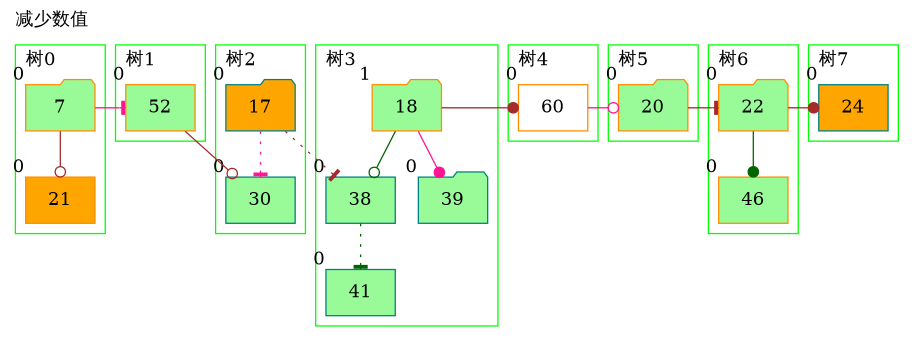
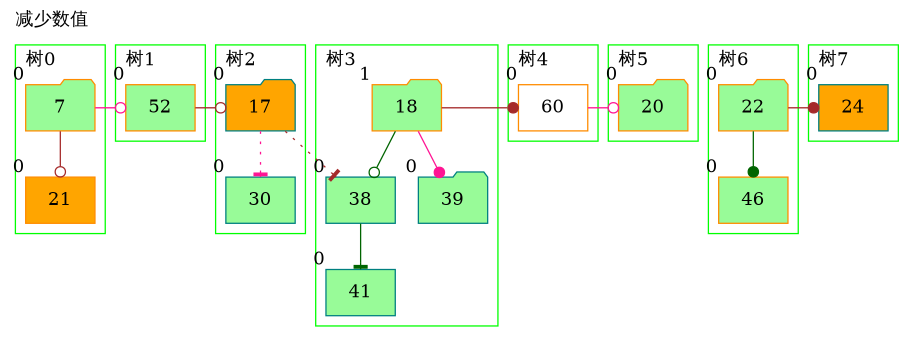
edge "7 0" -> "52 0": arrowhead tee -> odot
edge "20 0" -> "22 0": removed
edge "52 0" -> "30 0": now "52 0" -> "17 0"
edge "38 0" -> "41 0": style dotted -> solid
